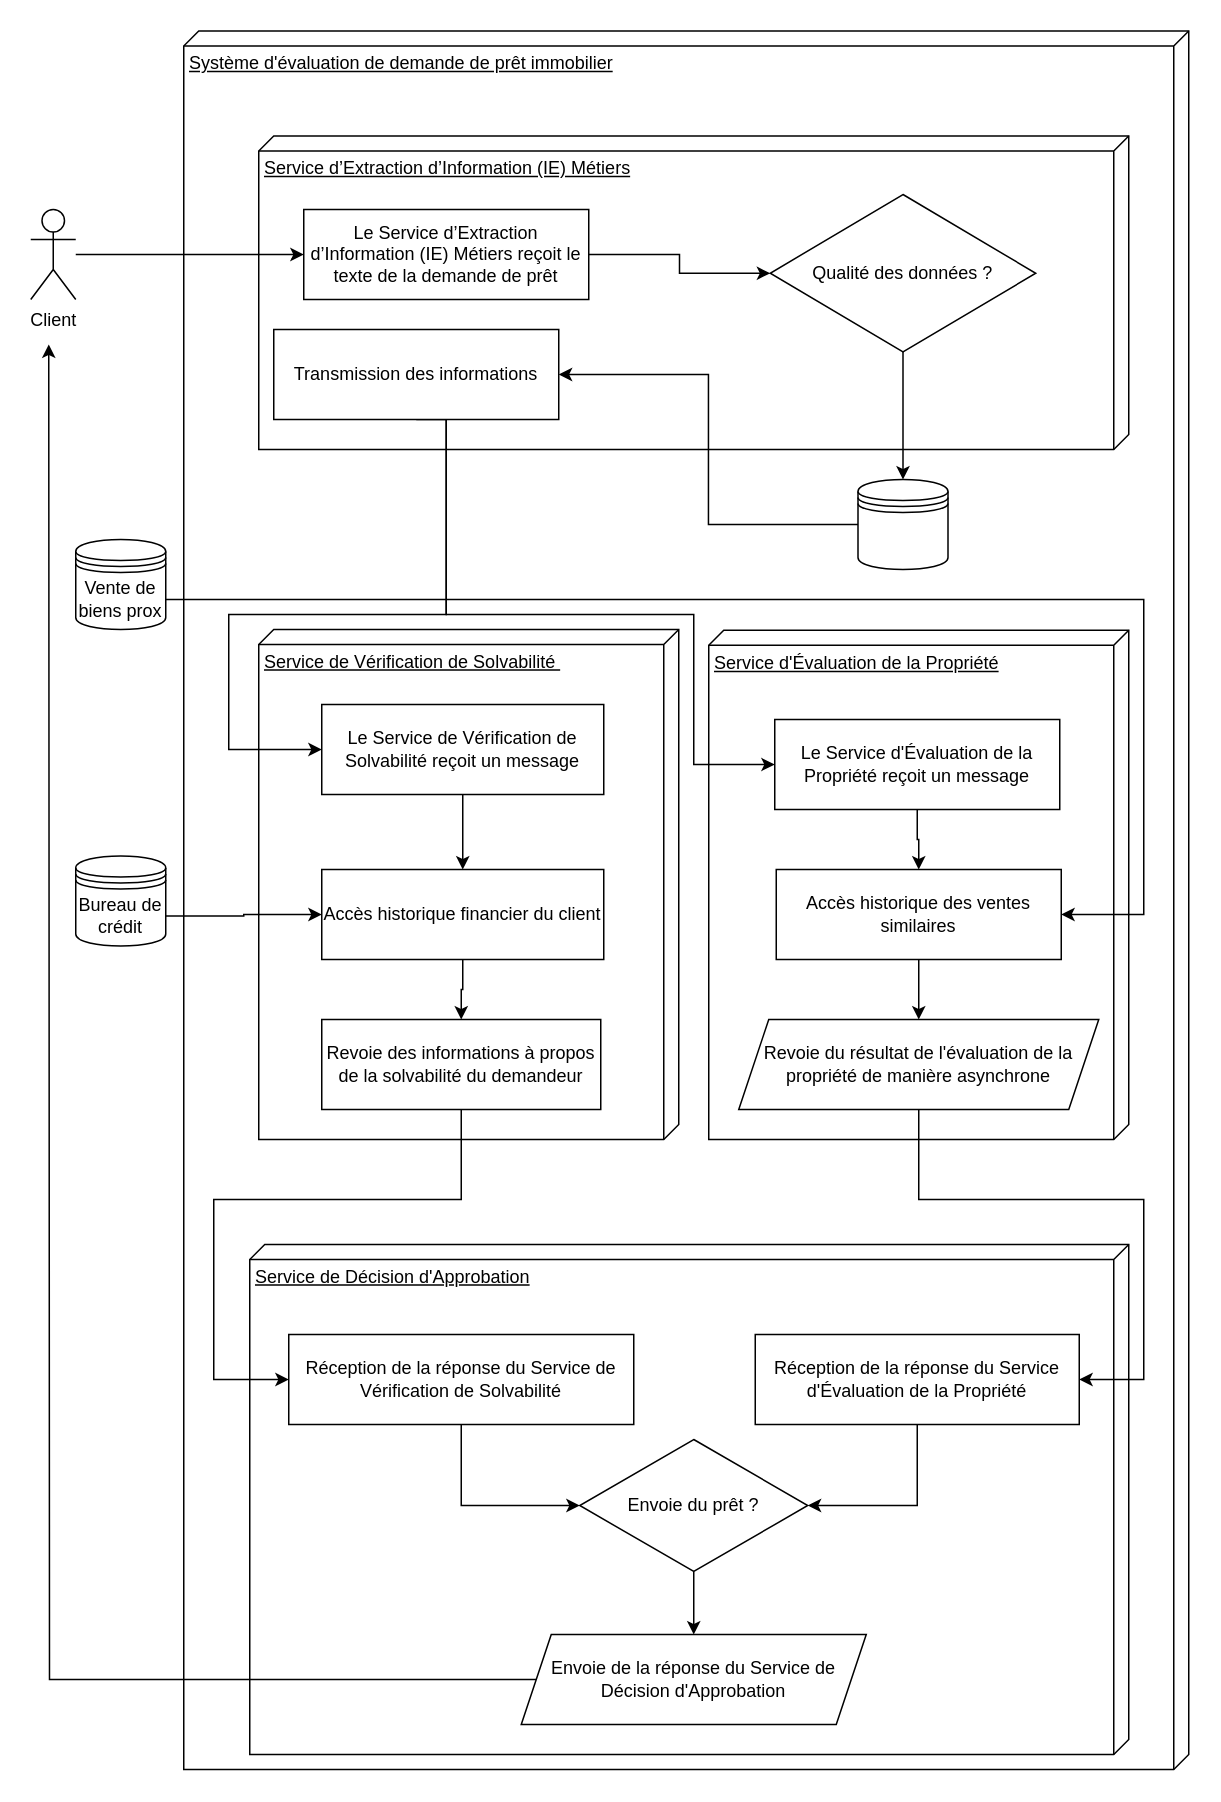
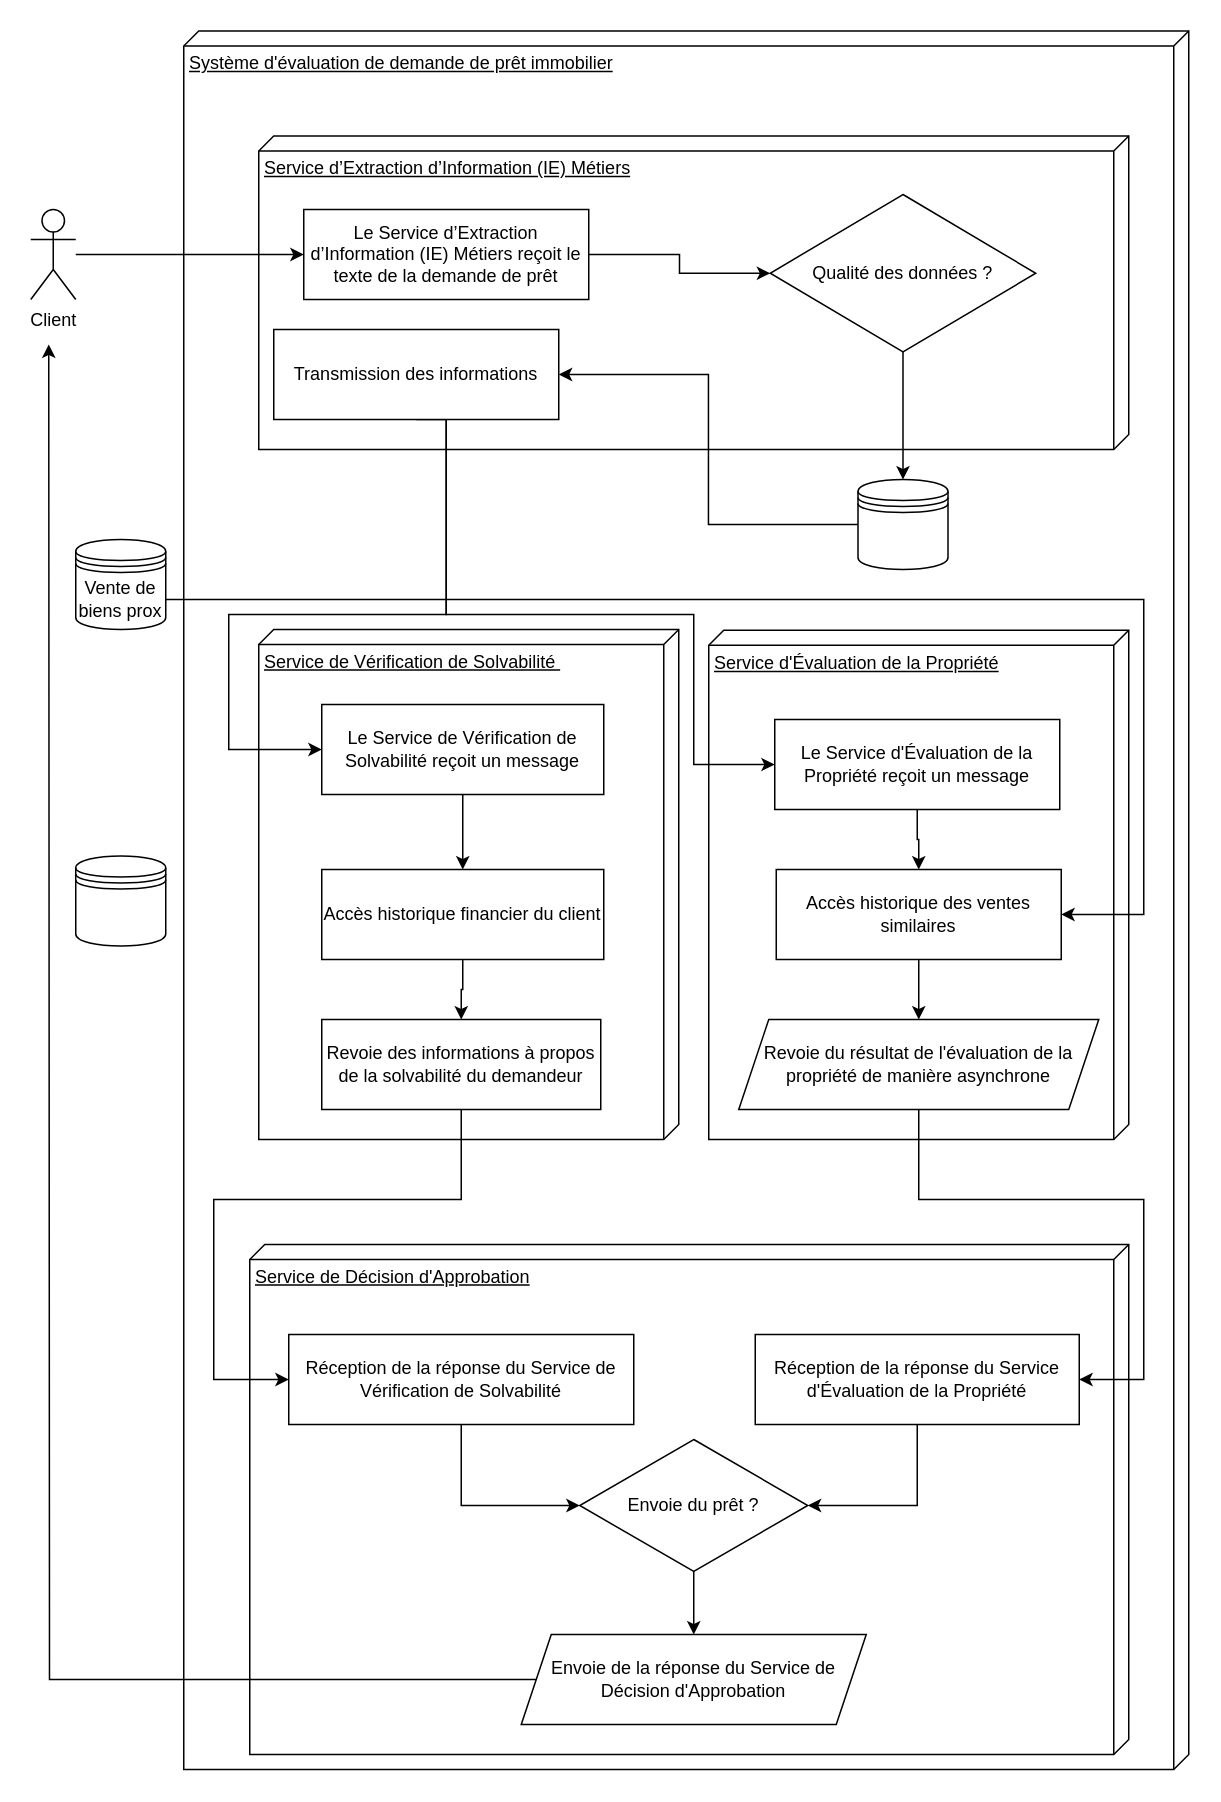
node "Bureau de crédit": removed
edge "Bureau de crédit" -> "Accès historique financier du client": removed
